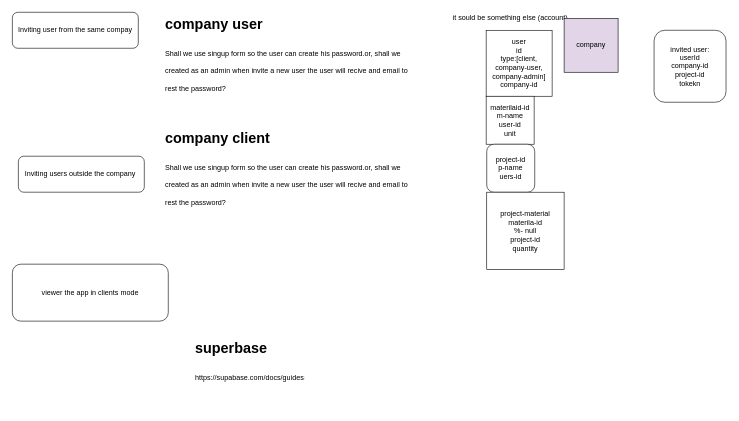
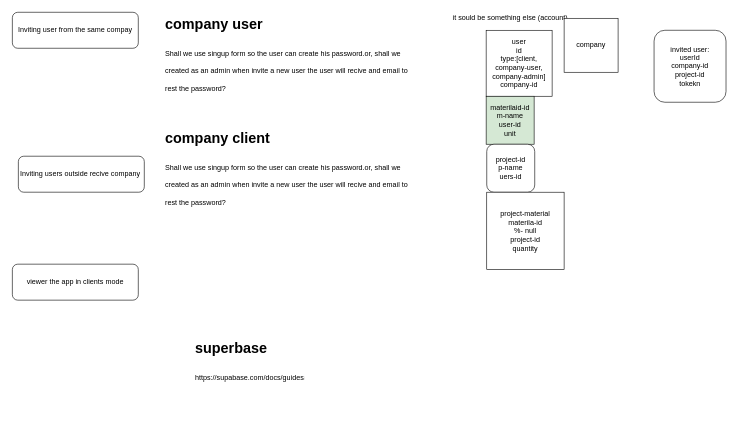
node "company": fillcolor #e1d5e7 -> #ffffff
node "materilaid-id m-name user-id unit": fillcolor #ffffff -> #d5e8d4
node "Inviting users outside the company": label "Inviting users outside the company" -> "Inviting users outside recive company"
node "viewer the app in clients mode": size 156x57 -> 126x36
